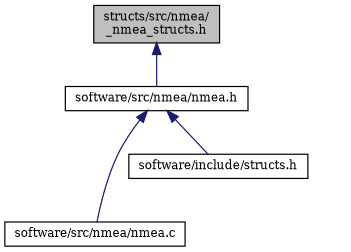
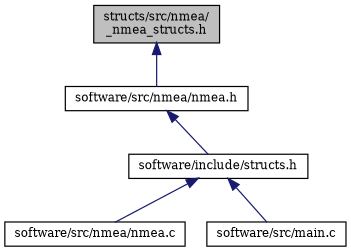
edge "software/src/nmea/nmea.c" -> "software/src/nmea/nmea.h": now "software/src/nmea/nmea.c" -> "software/include/structs.h"
node "software/src/main.c": added
